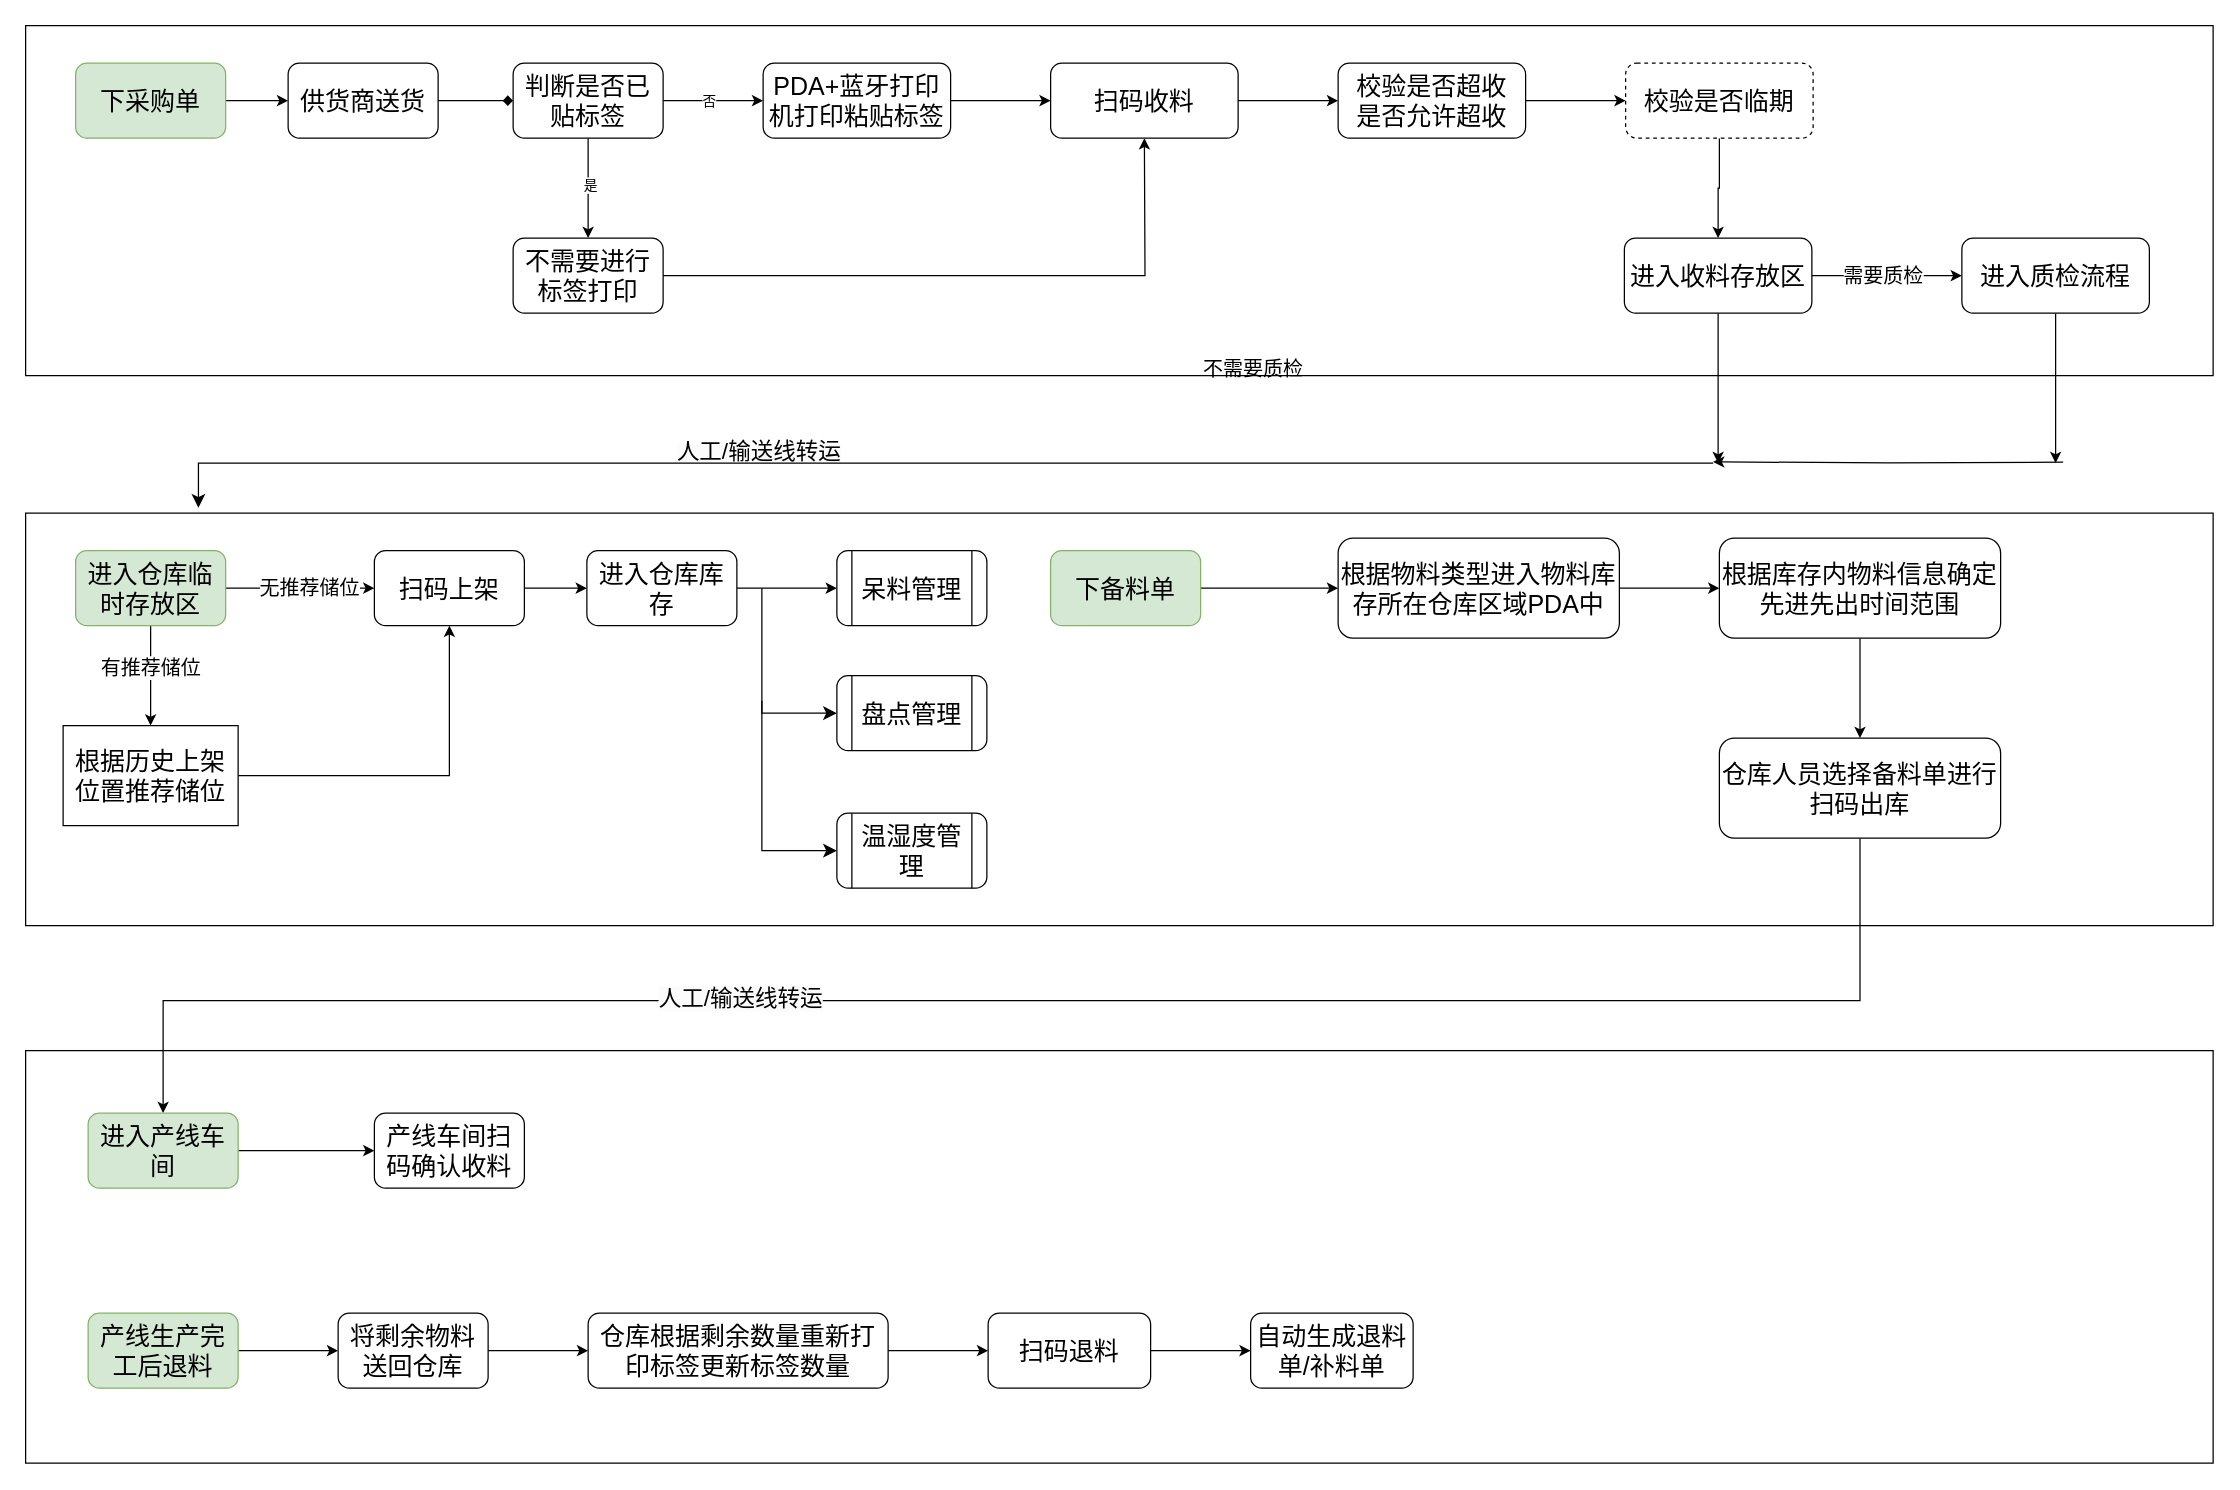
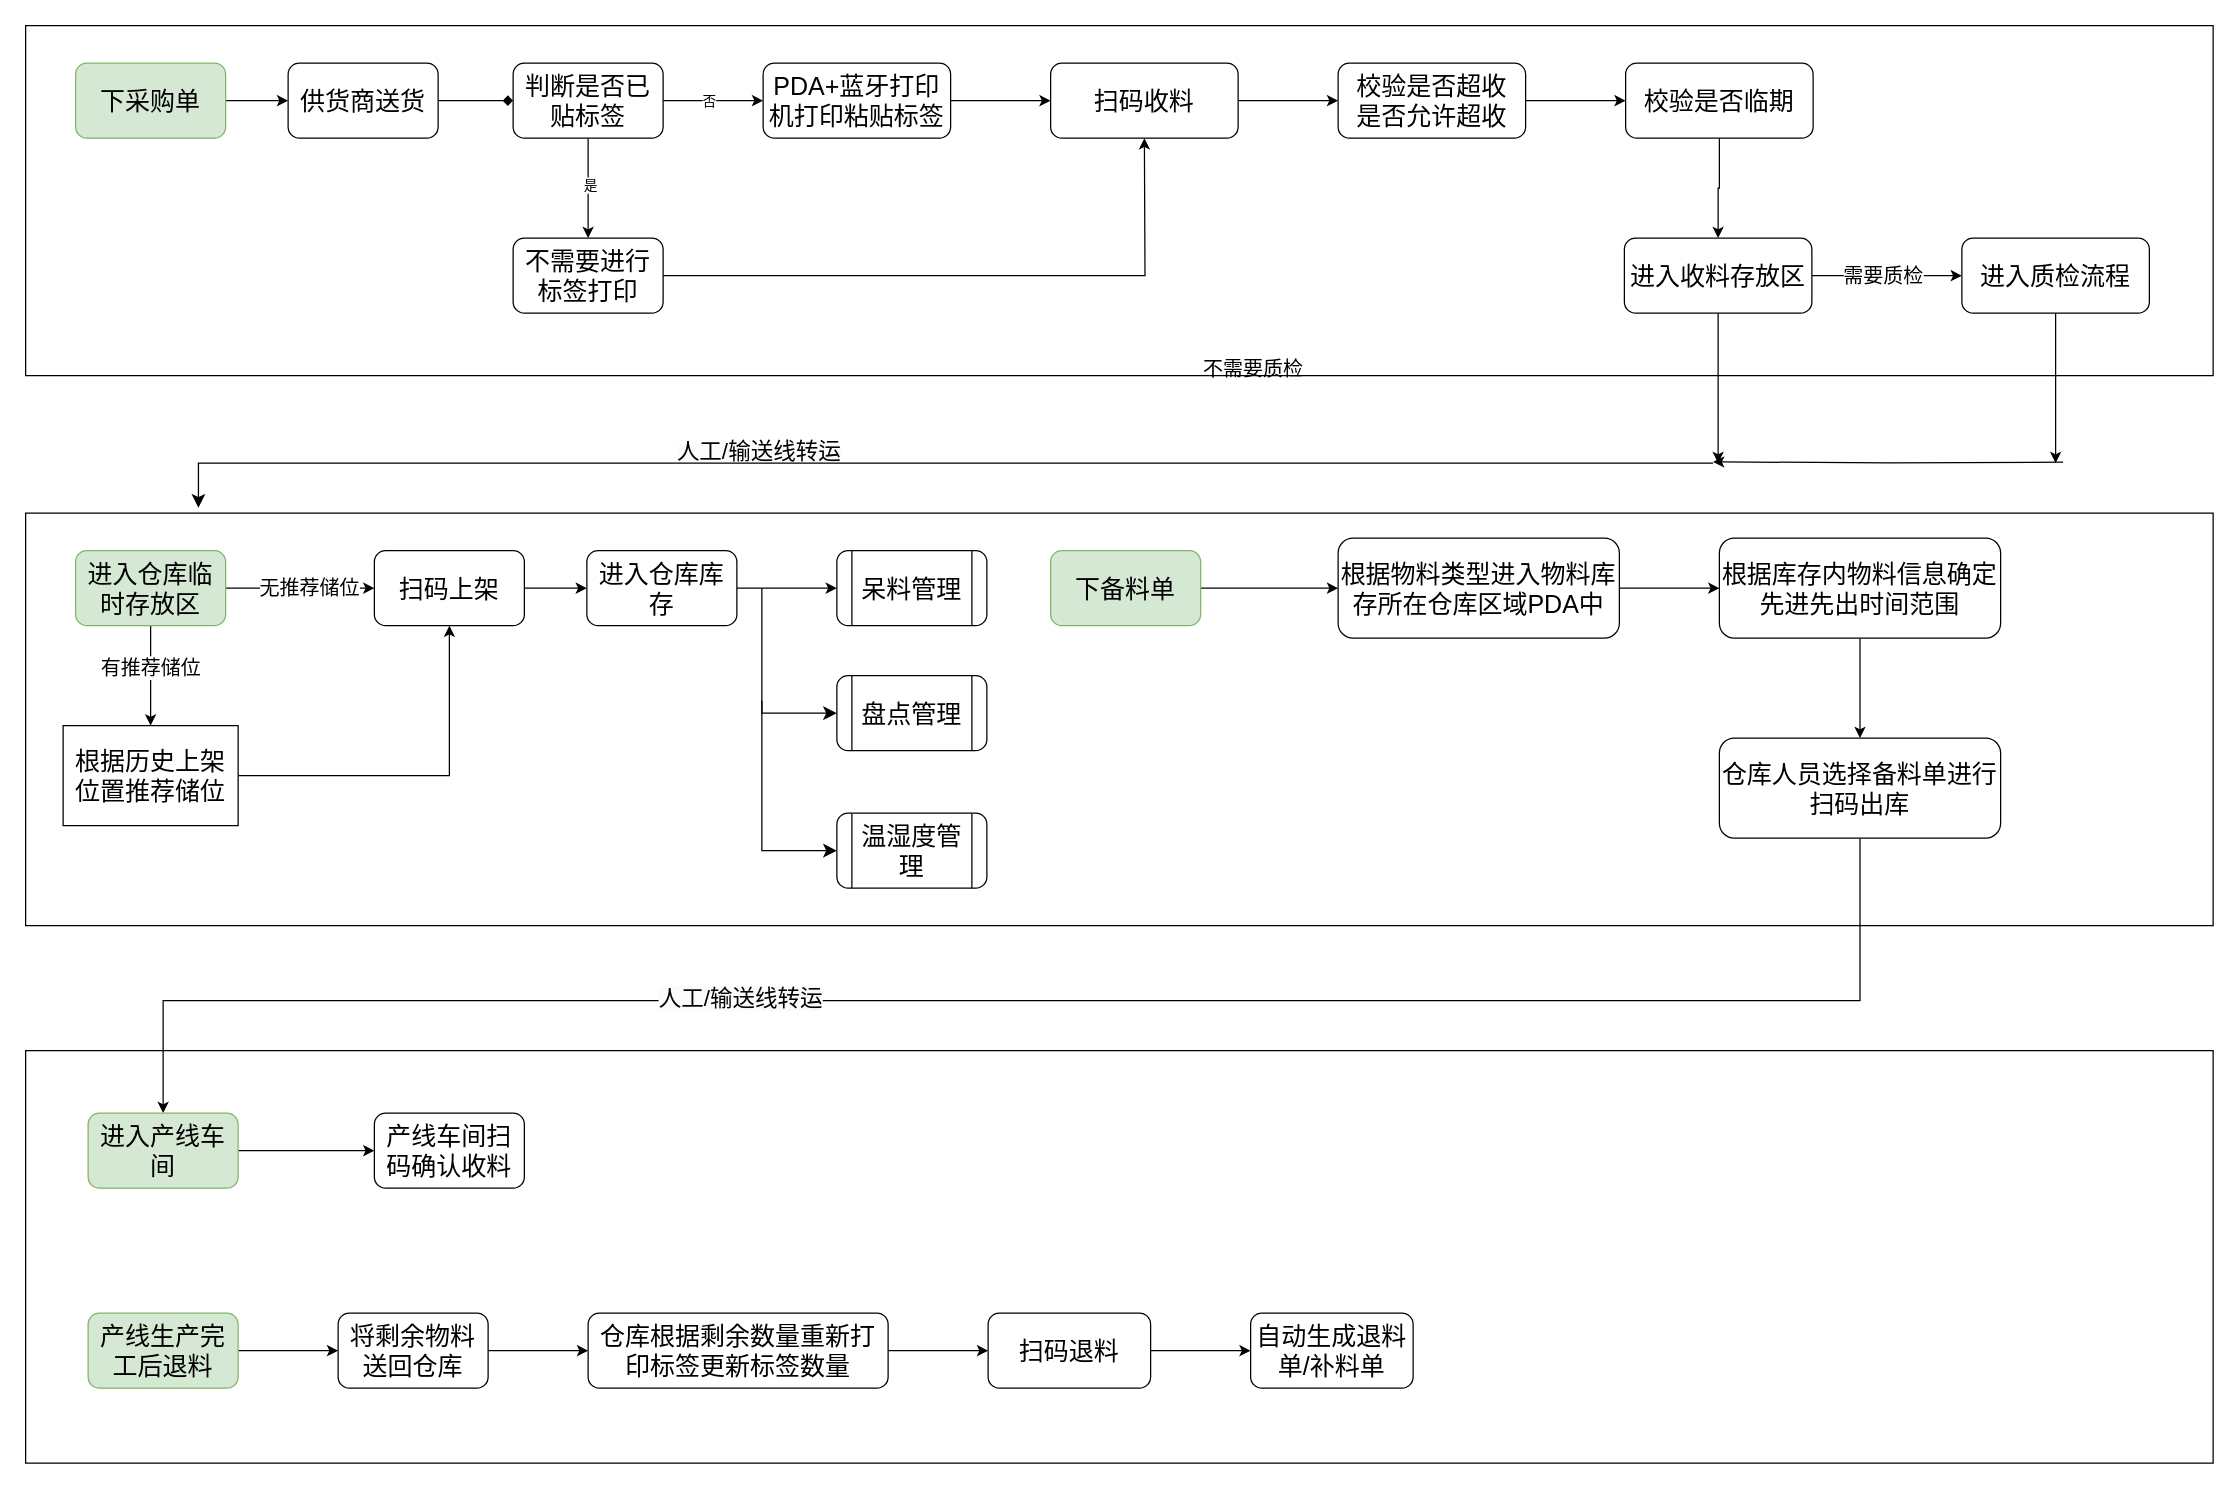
node "校验是否临期": style dashed -> solid
